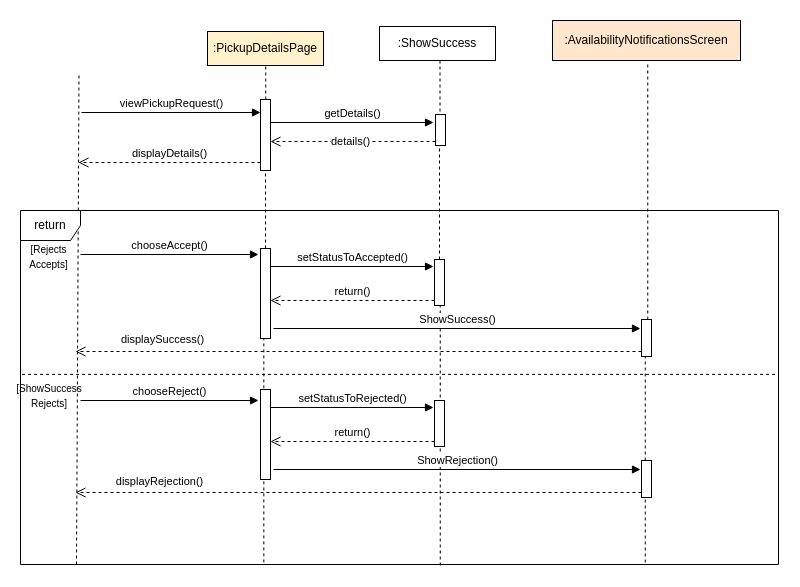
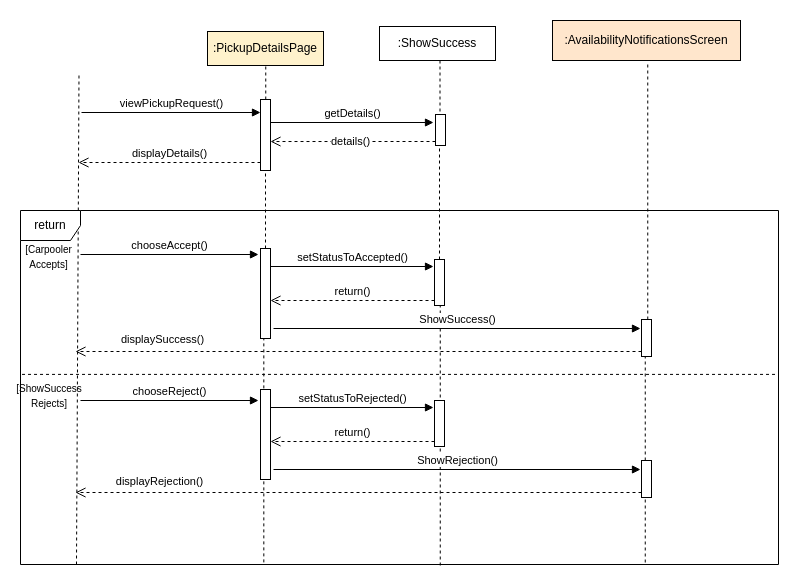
node "[Rejects Accepts]": label "[Rejects Accepts]" -> "[Carpooler Accepts]"
